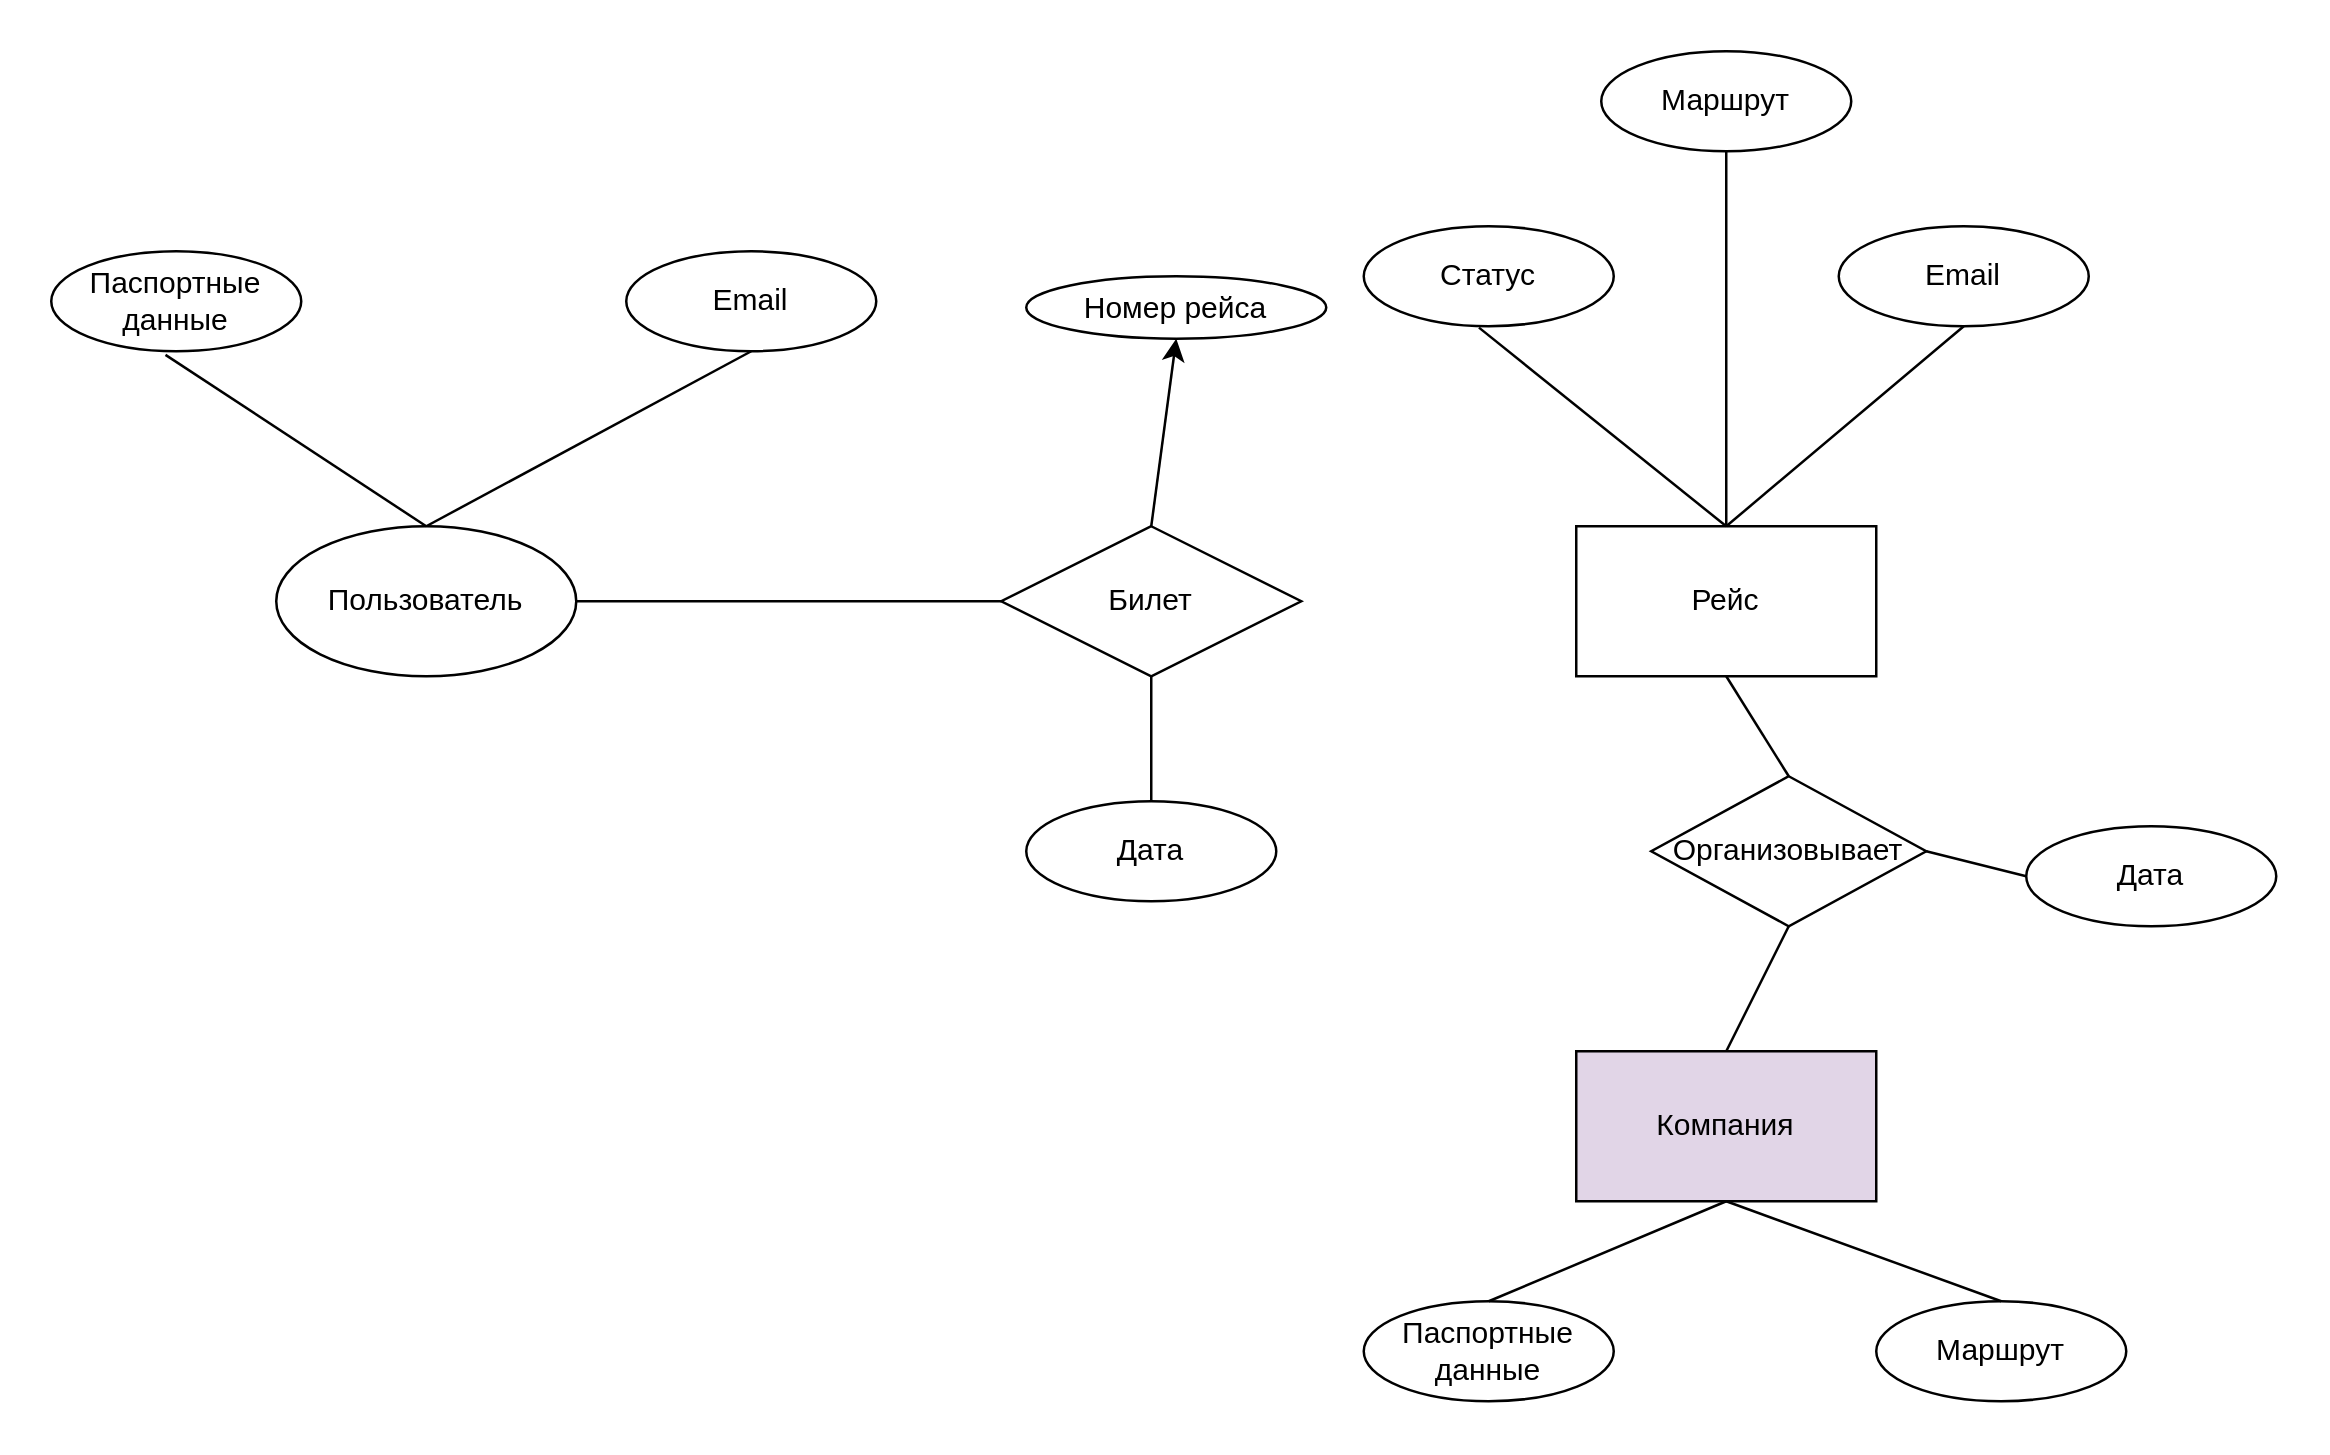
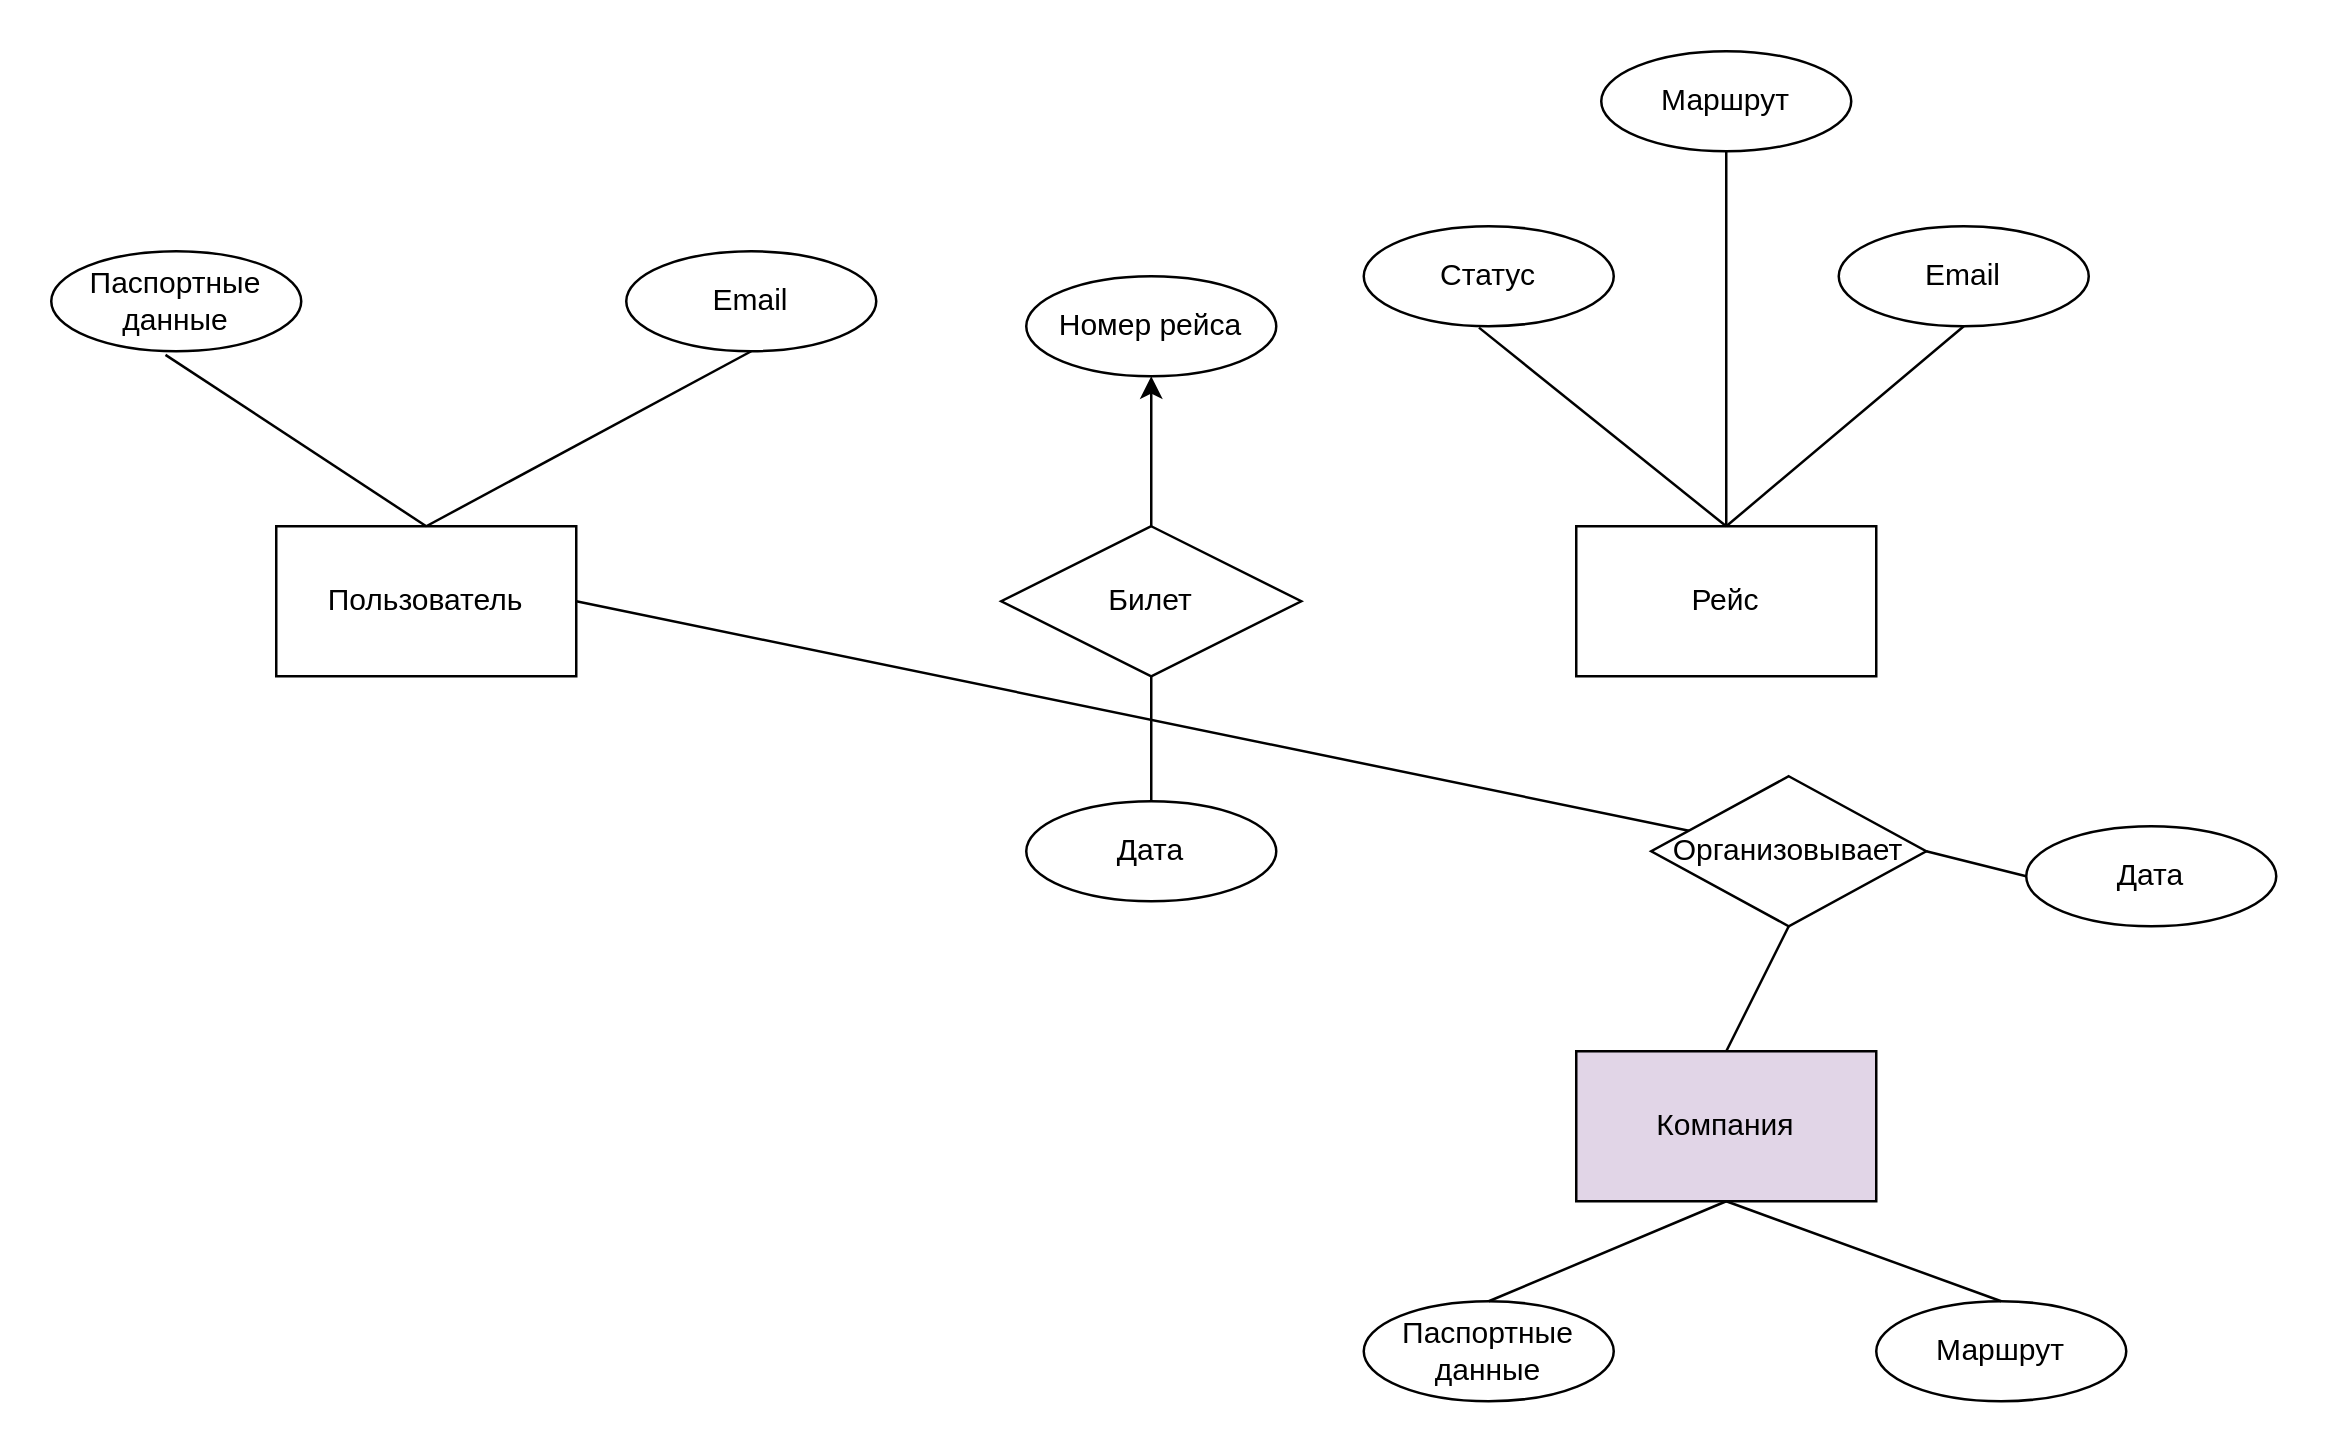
node "Номер рейса": size 300x63 -> 250x100
node "Пользователь": shape ellipse -> rectangle
edge "Пользователь" -- "Билет": now "Пользователь" -- "Организовывает"
edge "Рейс" -- "Организовывает": removed
